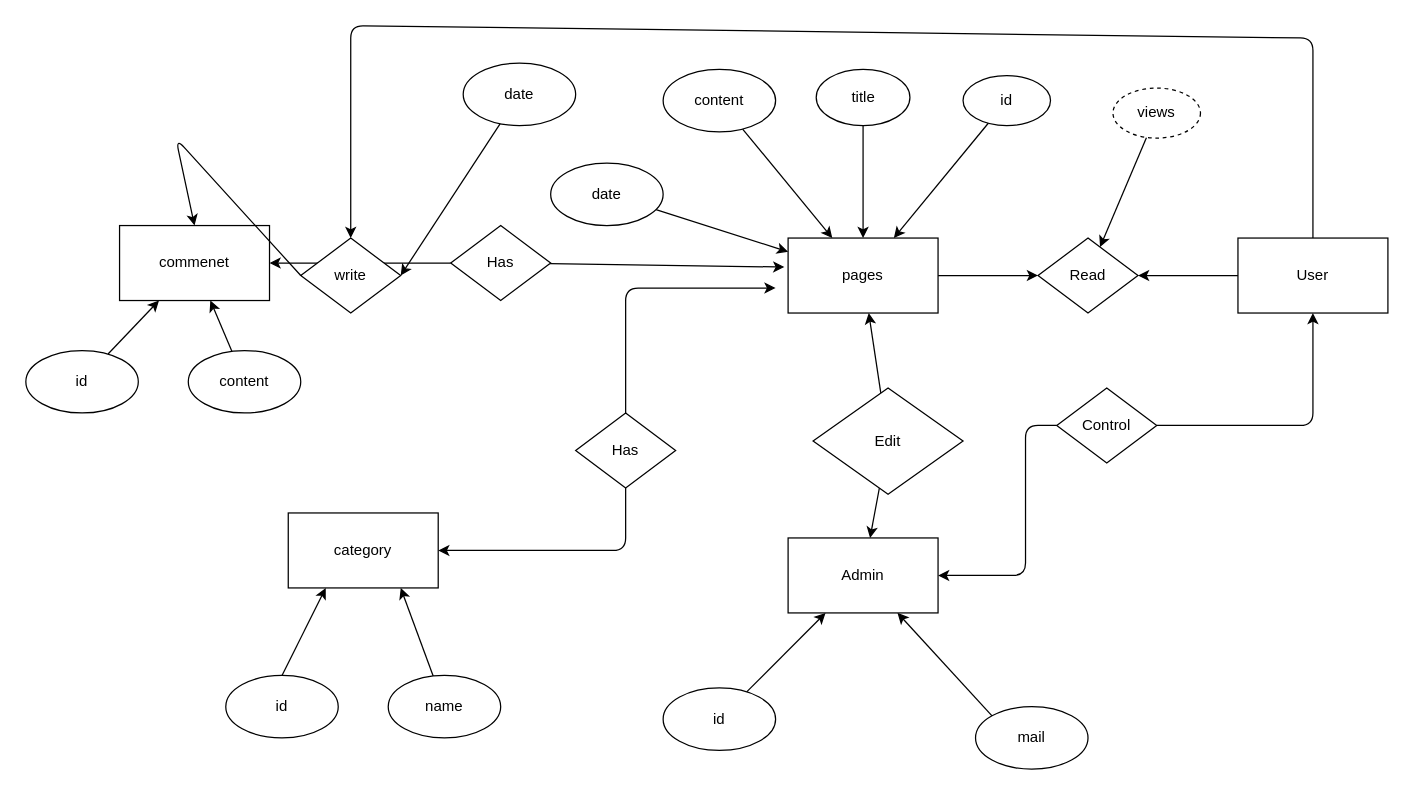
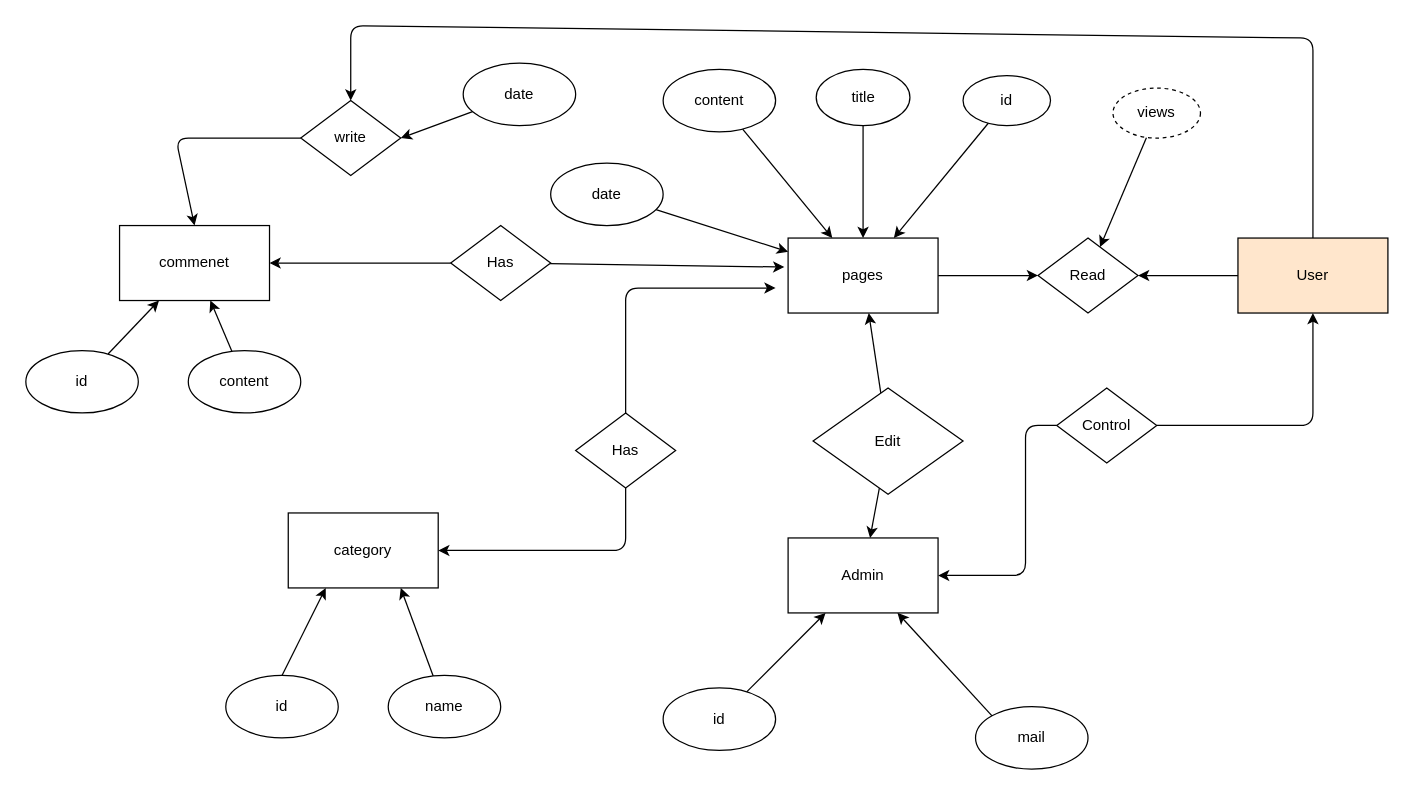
node "write": moved (351, 276) -> (351, 138)
node "User": fillcolor #ffffff -> #ffe6cc
